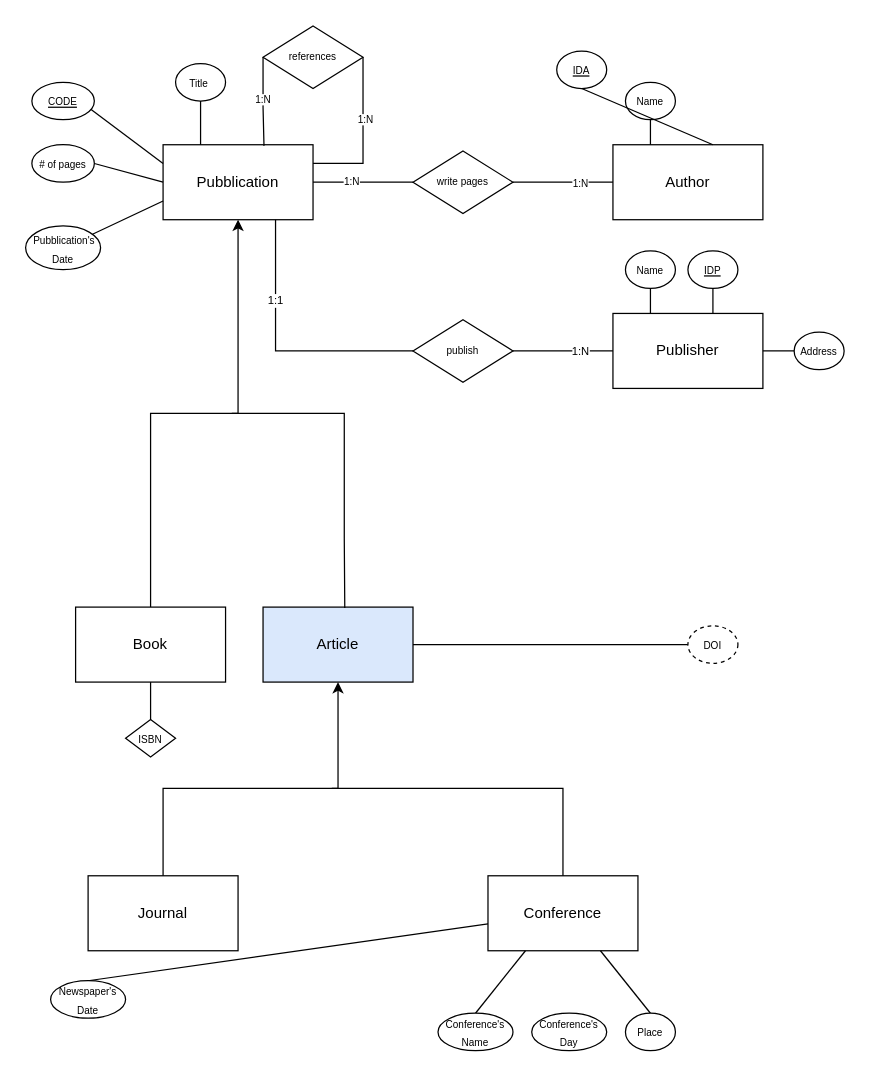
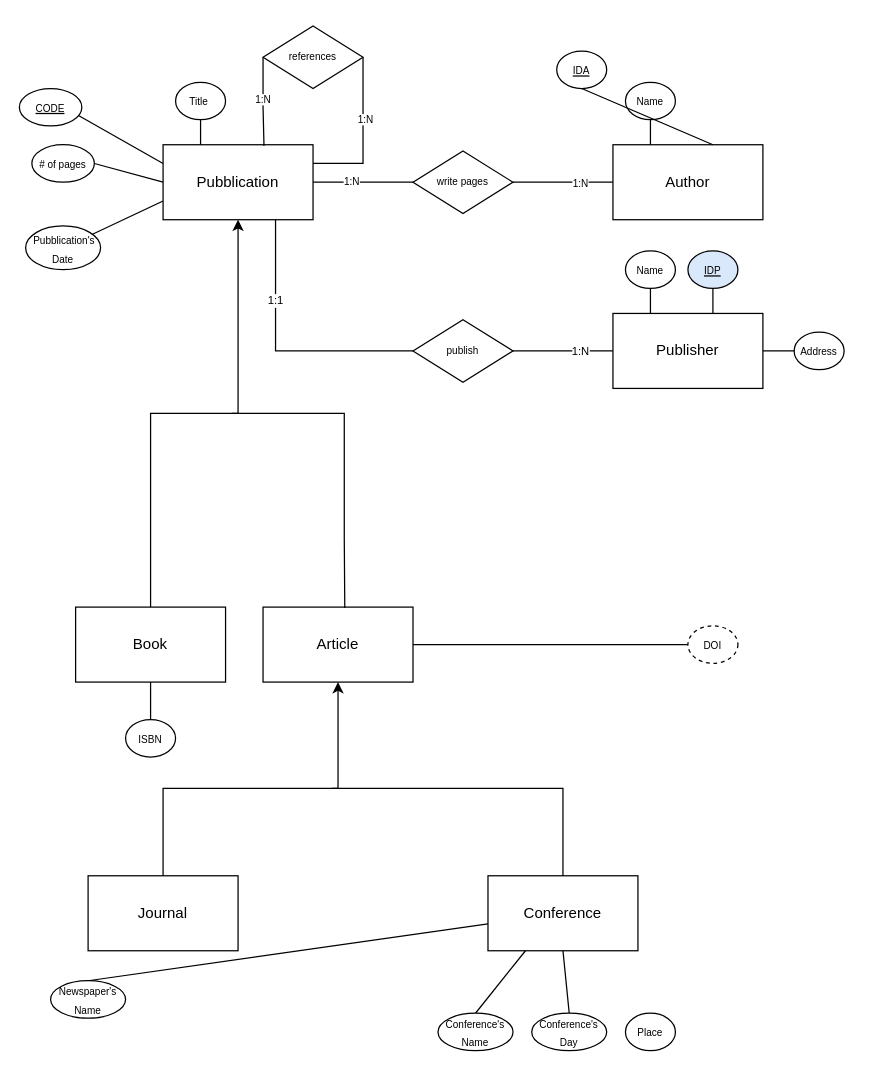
node "Title": moved (201, 82) -> (201, 101)
node "CODE": moved (63, 101) -> (51, 107)
node "IDP": fillcolor #ffffff -> #dae8fc
node "Article": fillcolor #dae8fc -> #ffffff
node "ISBN": shape diamond -> ellipse
edge "Conference" -- "Conference's Day": added
edge "Conference" -- "Place": removed
node "Newspaper's Date": label "Newspaper's Date" -> "Newspaper's Name"
